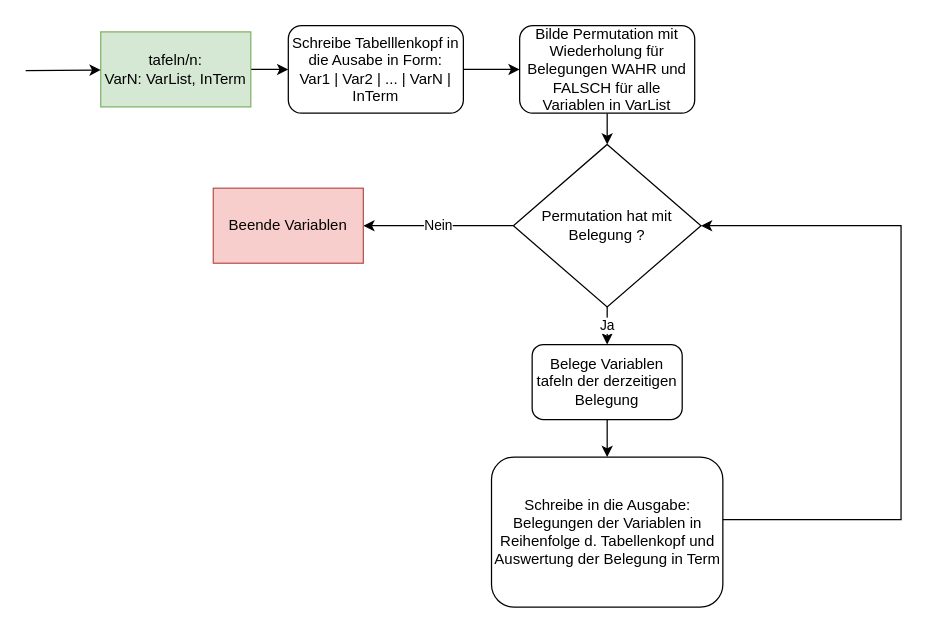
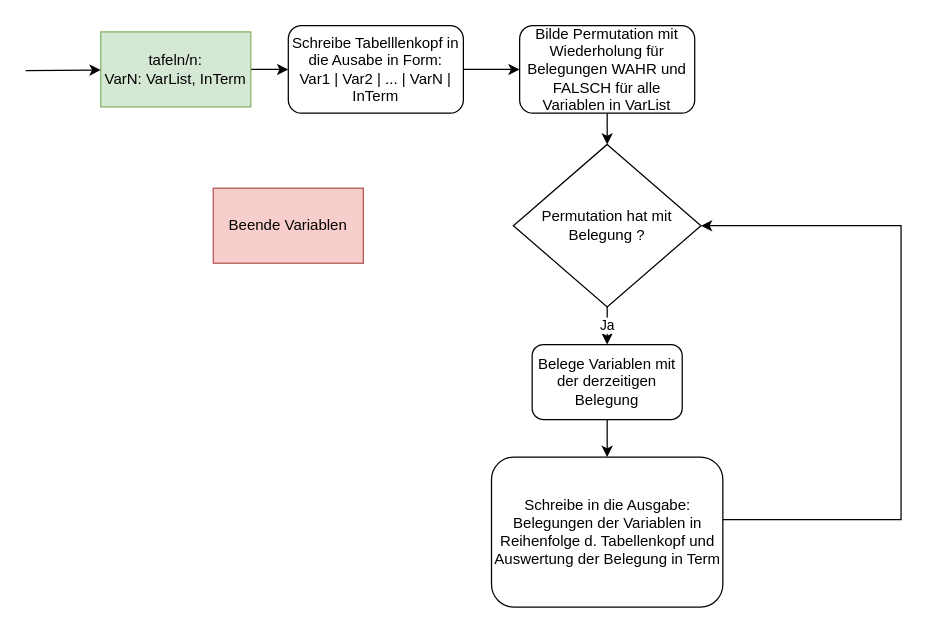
edge "Permutation hat mit Belegung ?" -> "Beende Variablen": removed, label "Nein"
node "Belege Variablen tafeln der derzeitigen Belegung": label "Belege Variablen tafeln der derzeitigen Belegung" -> "Belege Variablen mit der derzeitigen Belegung"
